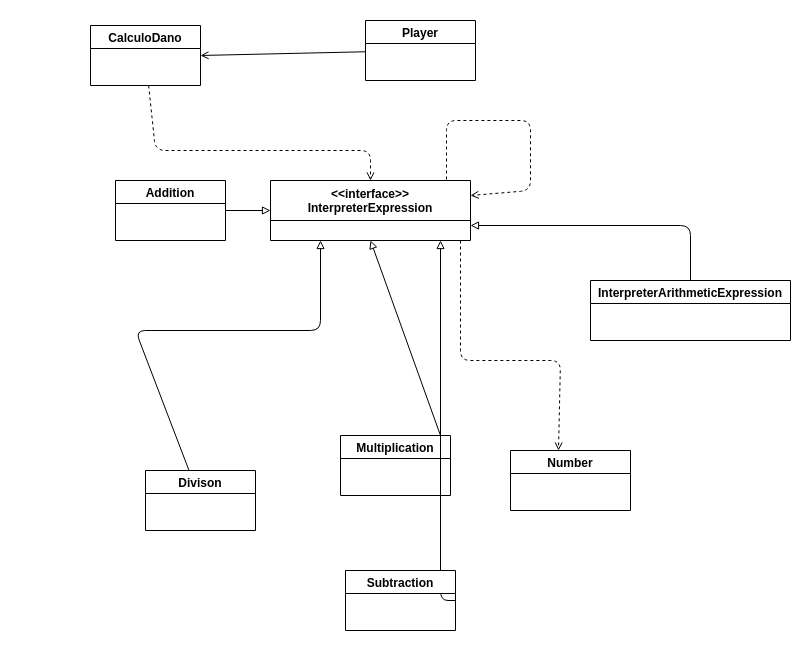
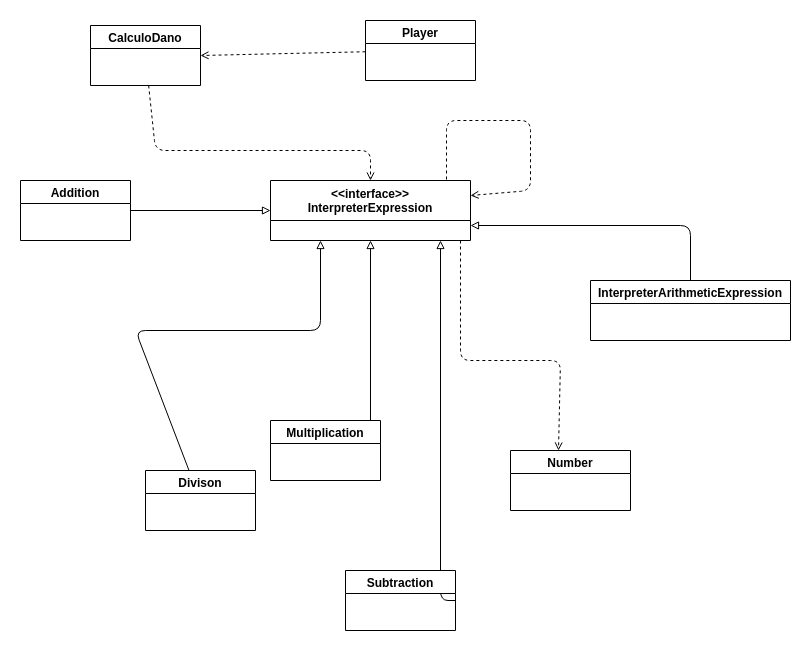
edge "Player" -> "CalculoDano": style solid -> dashed
node "Addition": moved (171, 211) -> (76, 211)
node "Multiplication": moved (396, 466) -> (326, 451)
